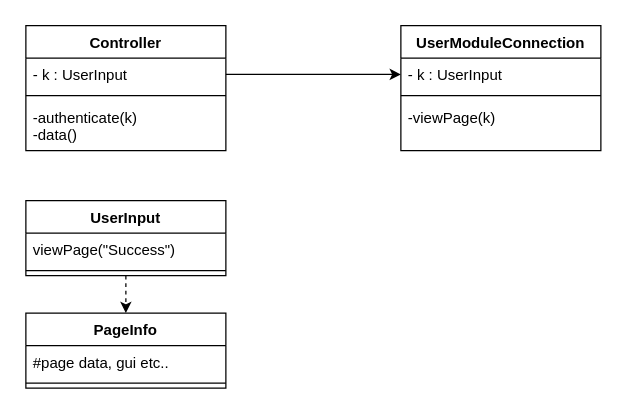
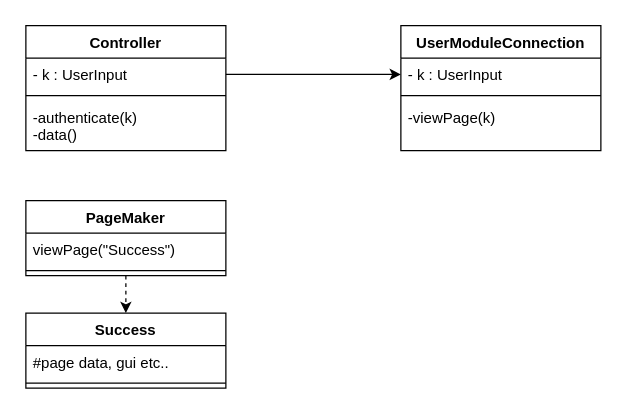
node "UserInput": label "UserInput" -> "PageMaker"
node "PageInfo": label "PageInfo" -> "Success"
